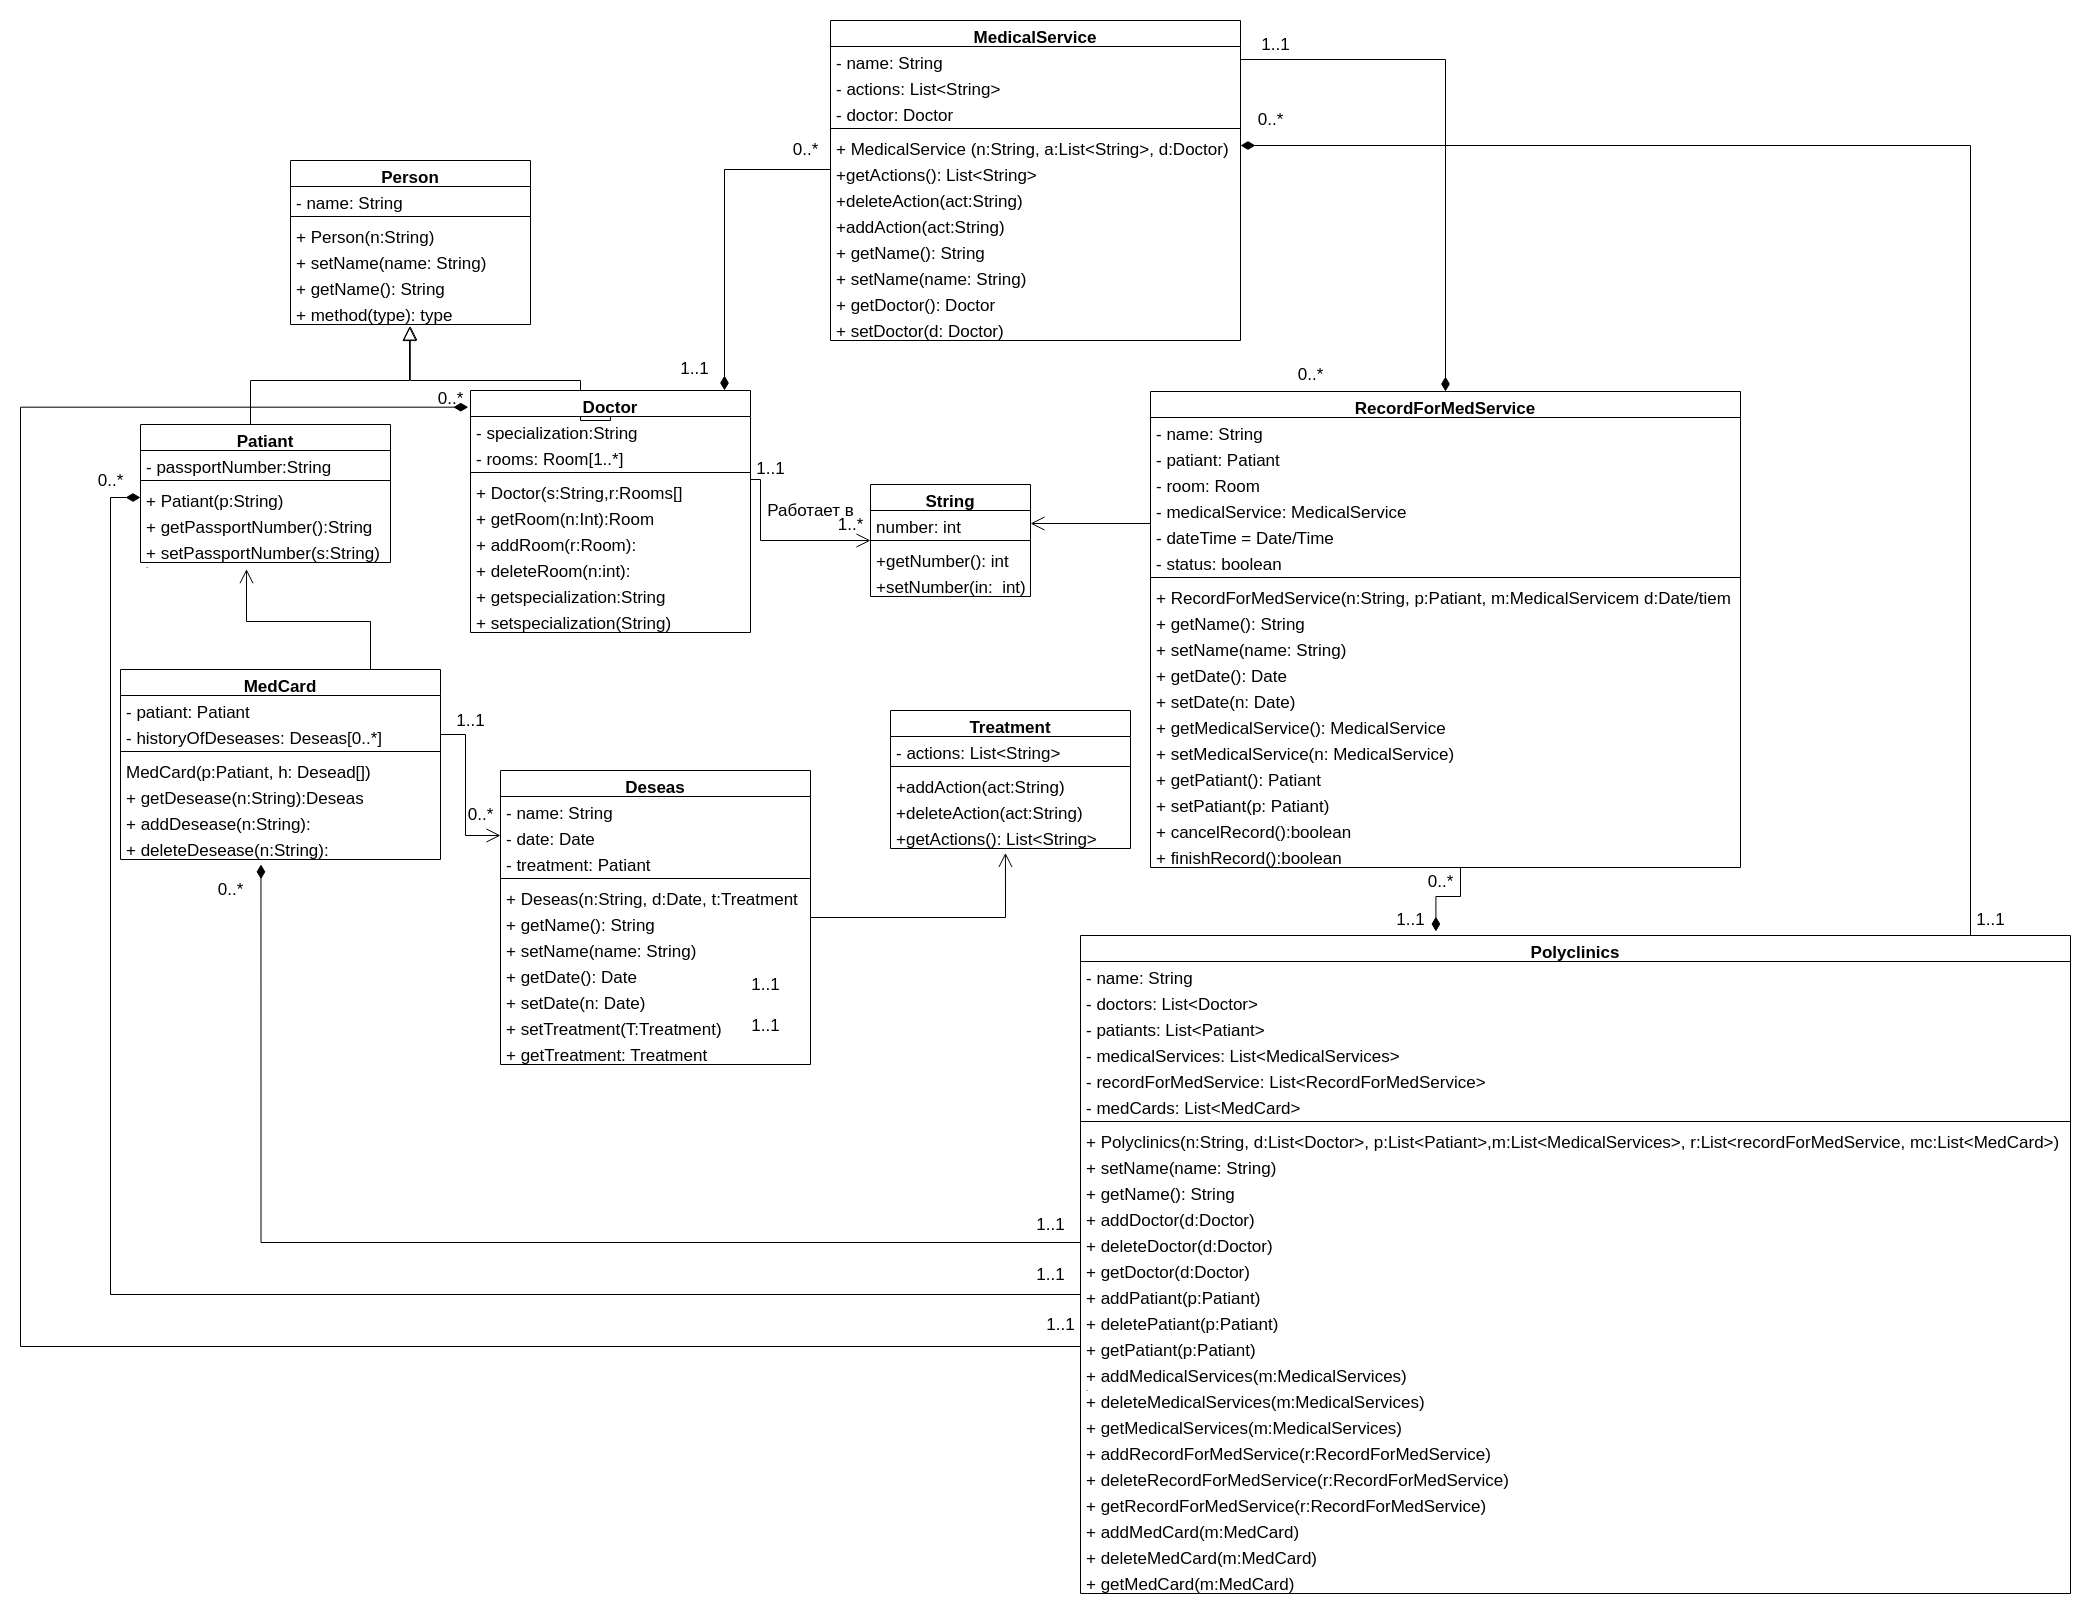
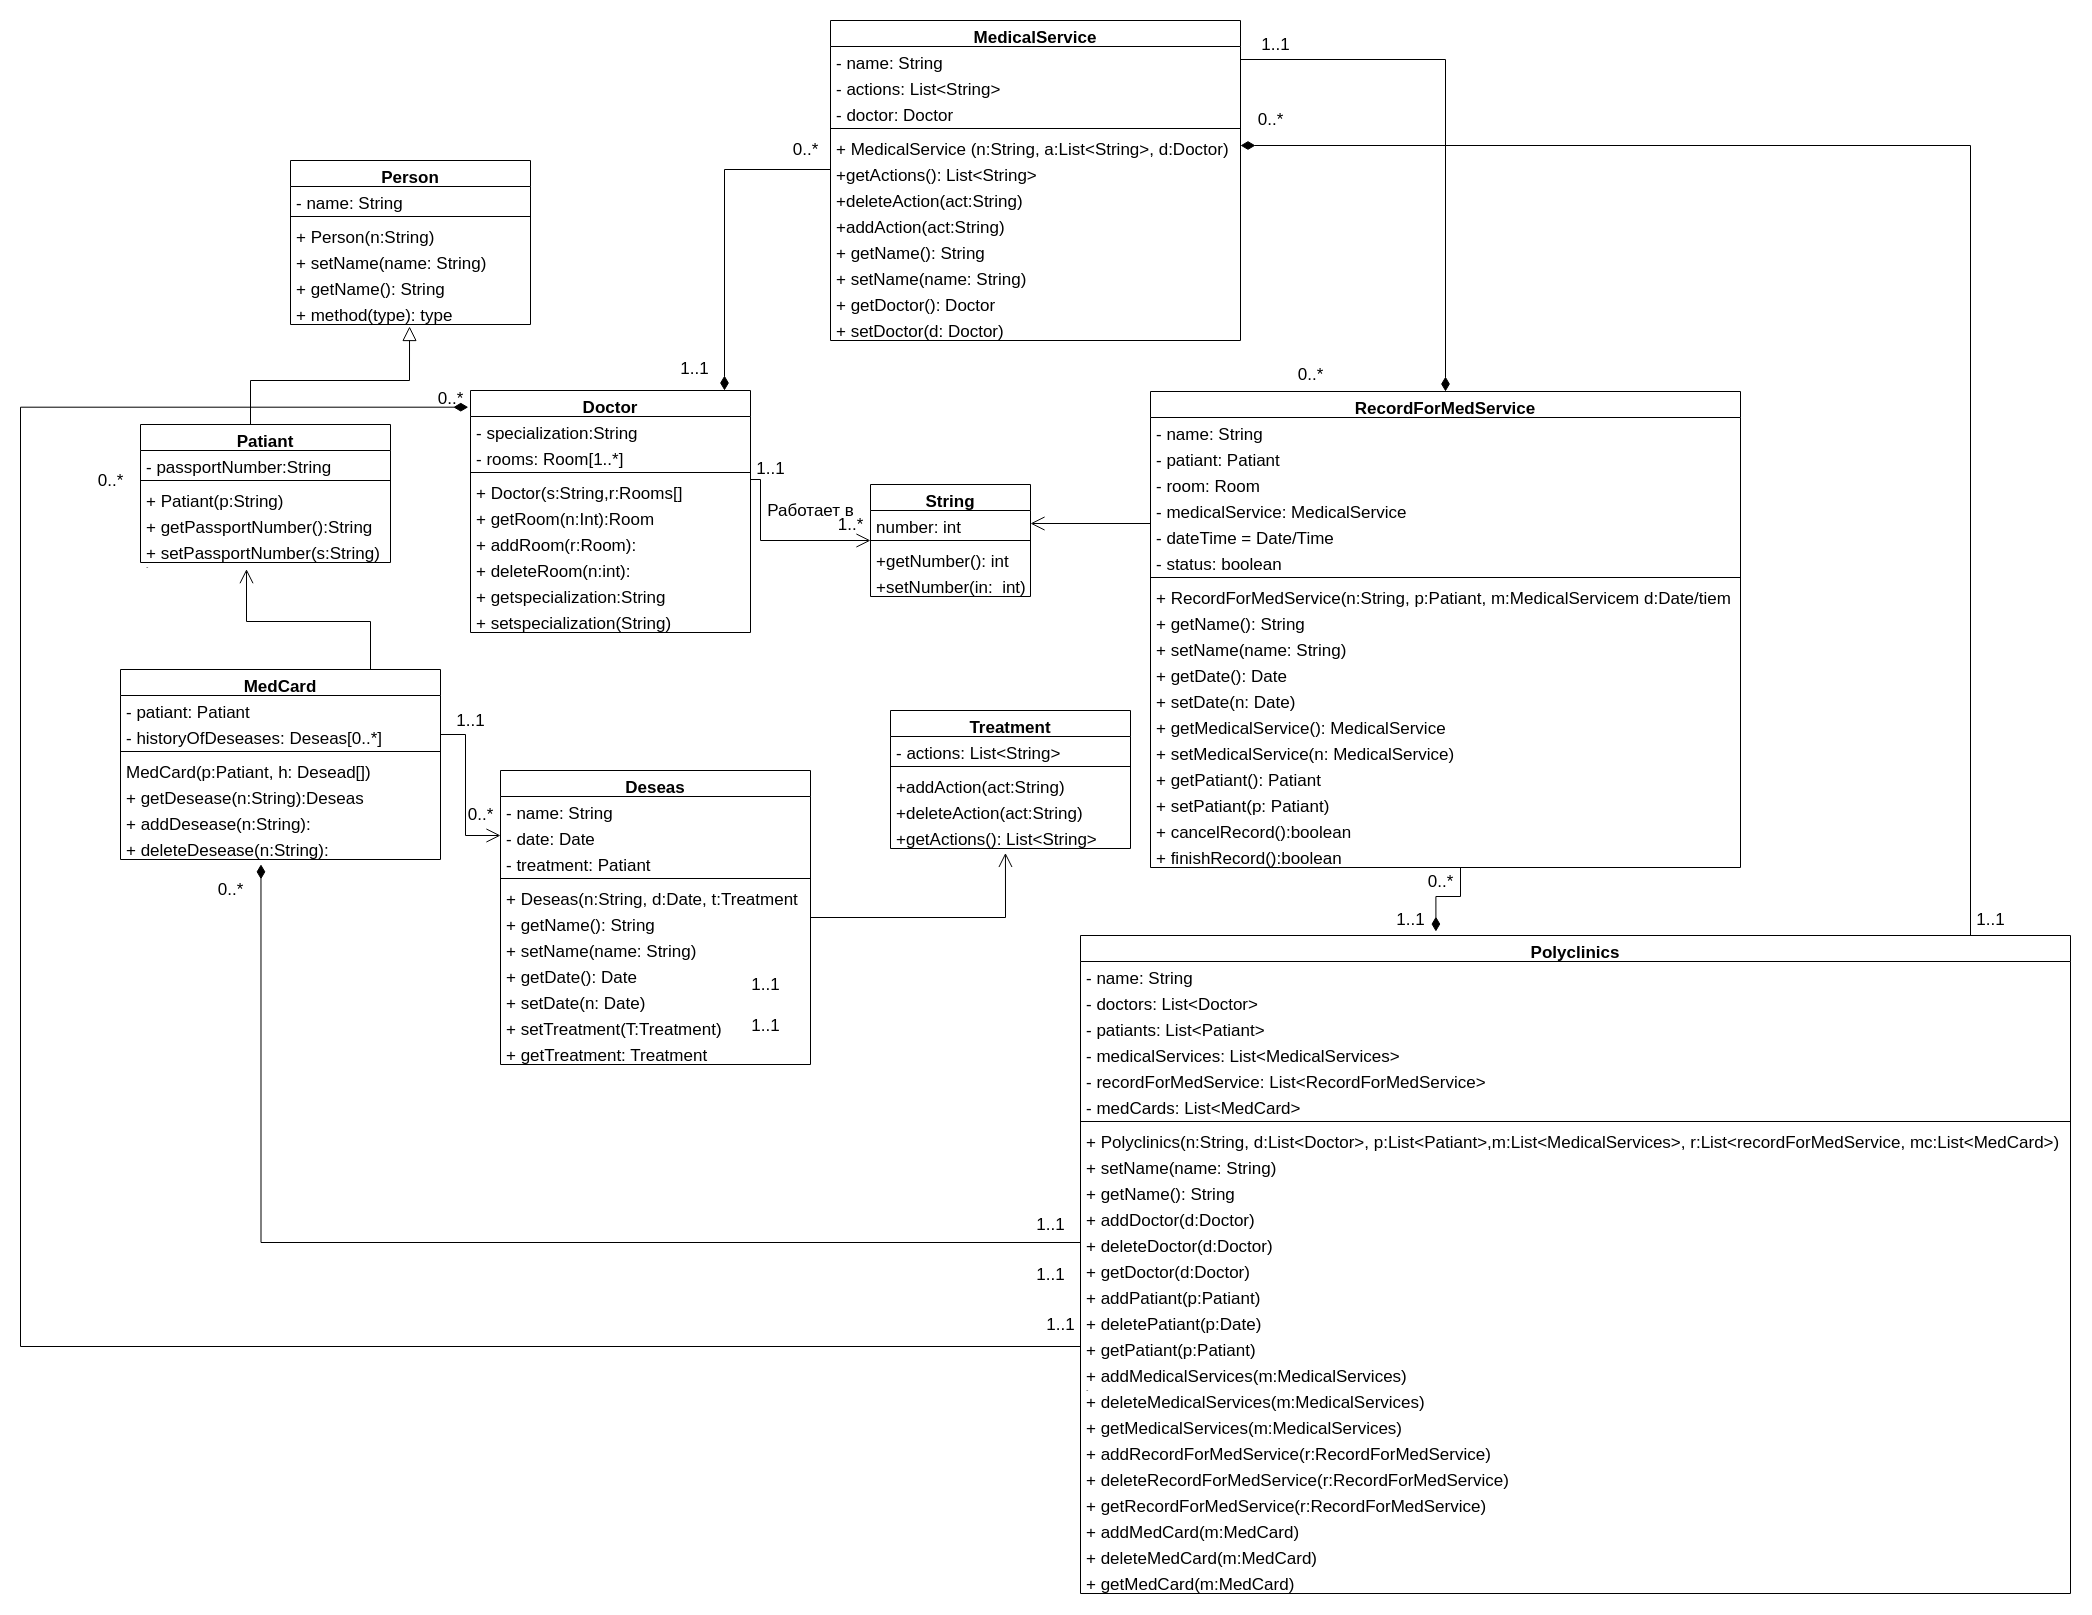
edge "Doctor" -> "+ method(type): type": removed
edge "+ addPatiant(p:Patiant)" -> "+ Patiant(p:String)": removed
node "+ deletePatiant(p:Patiant)": label "+ deletePatiant(p:Patiant)" -> "+ deletePatiant(p:Date)"
